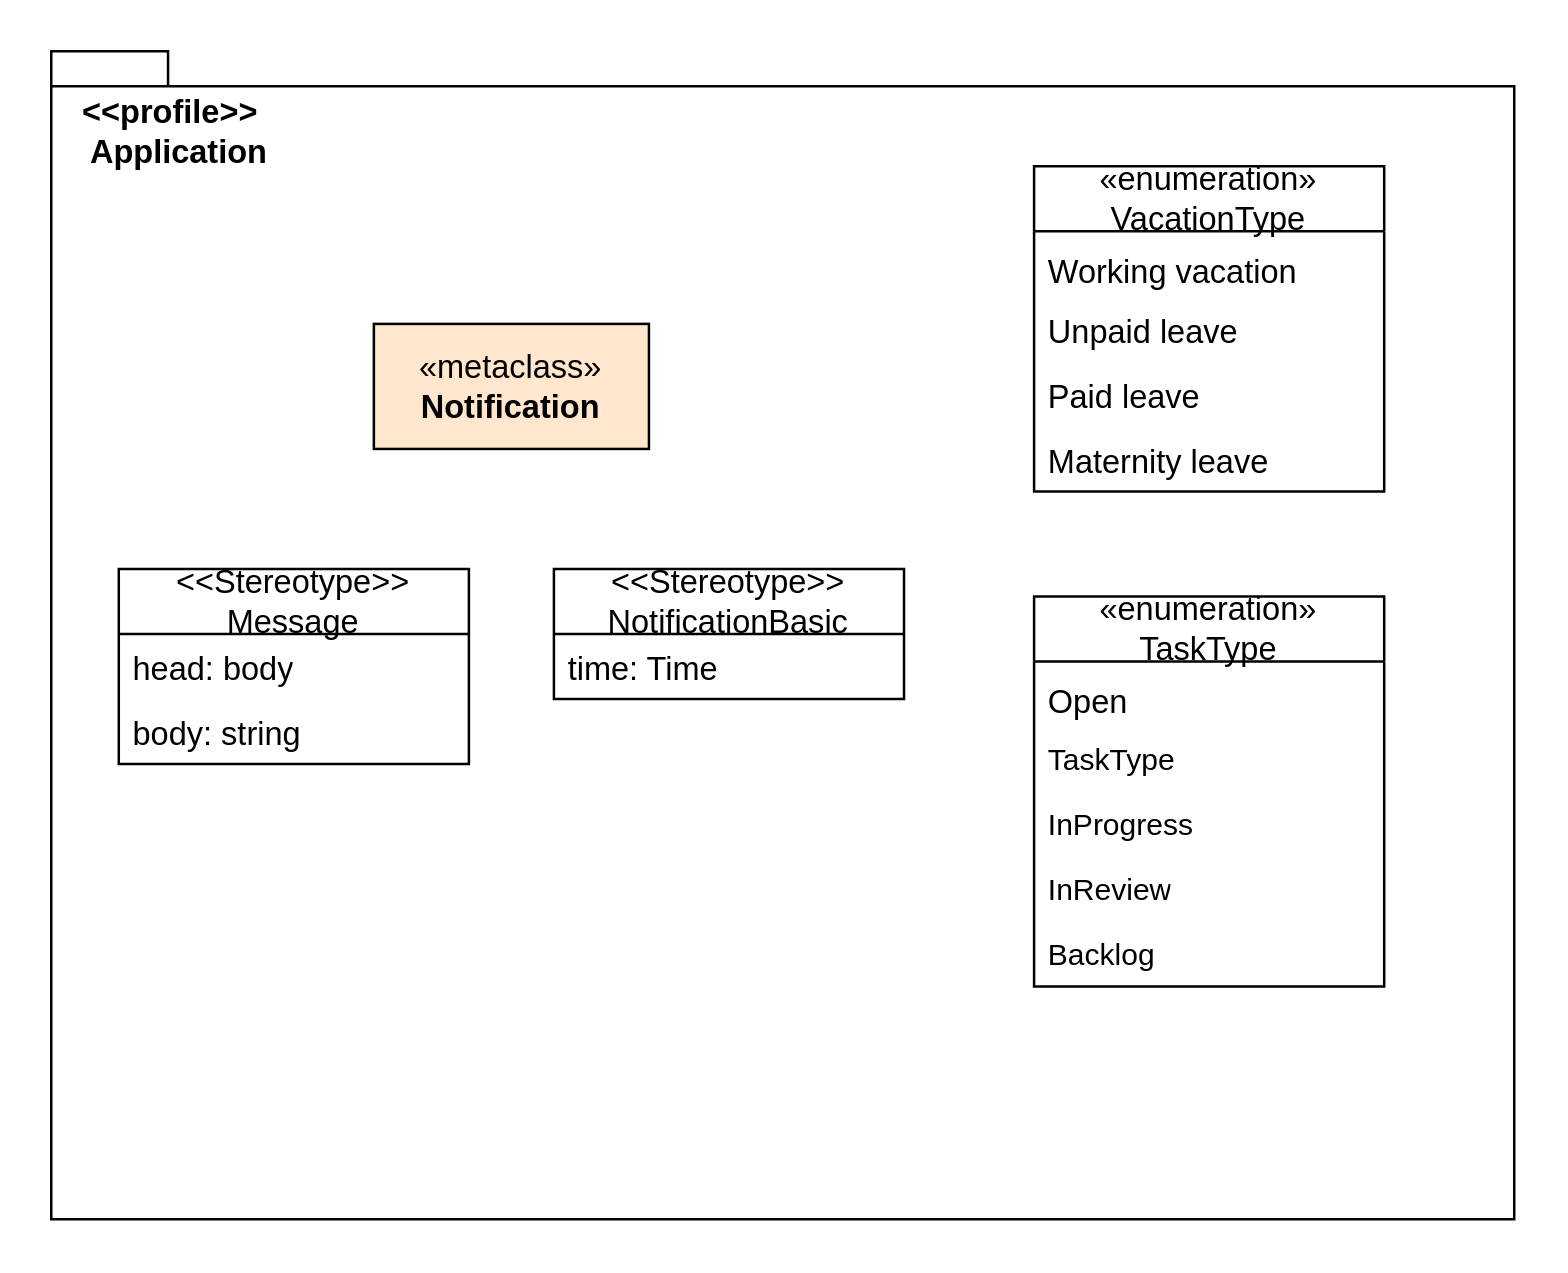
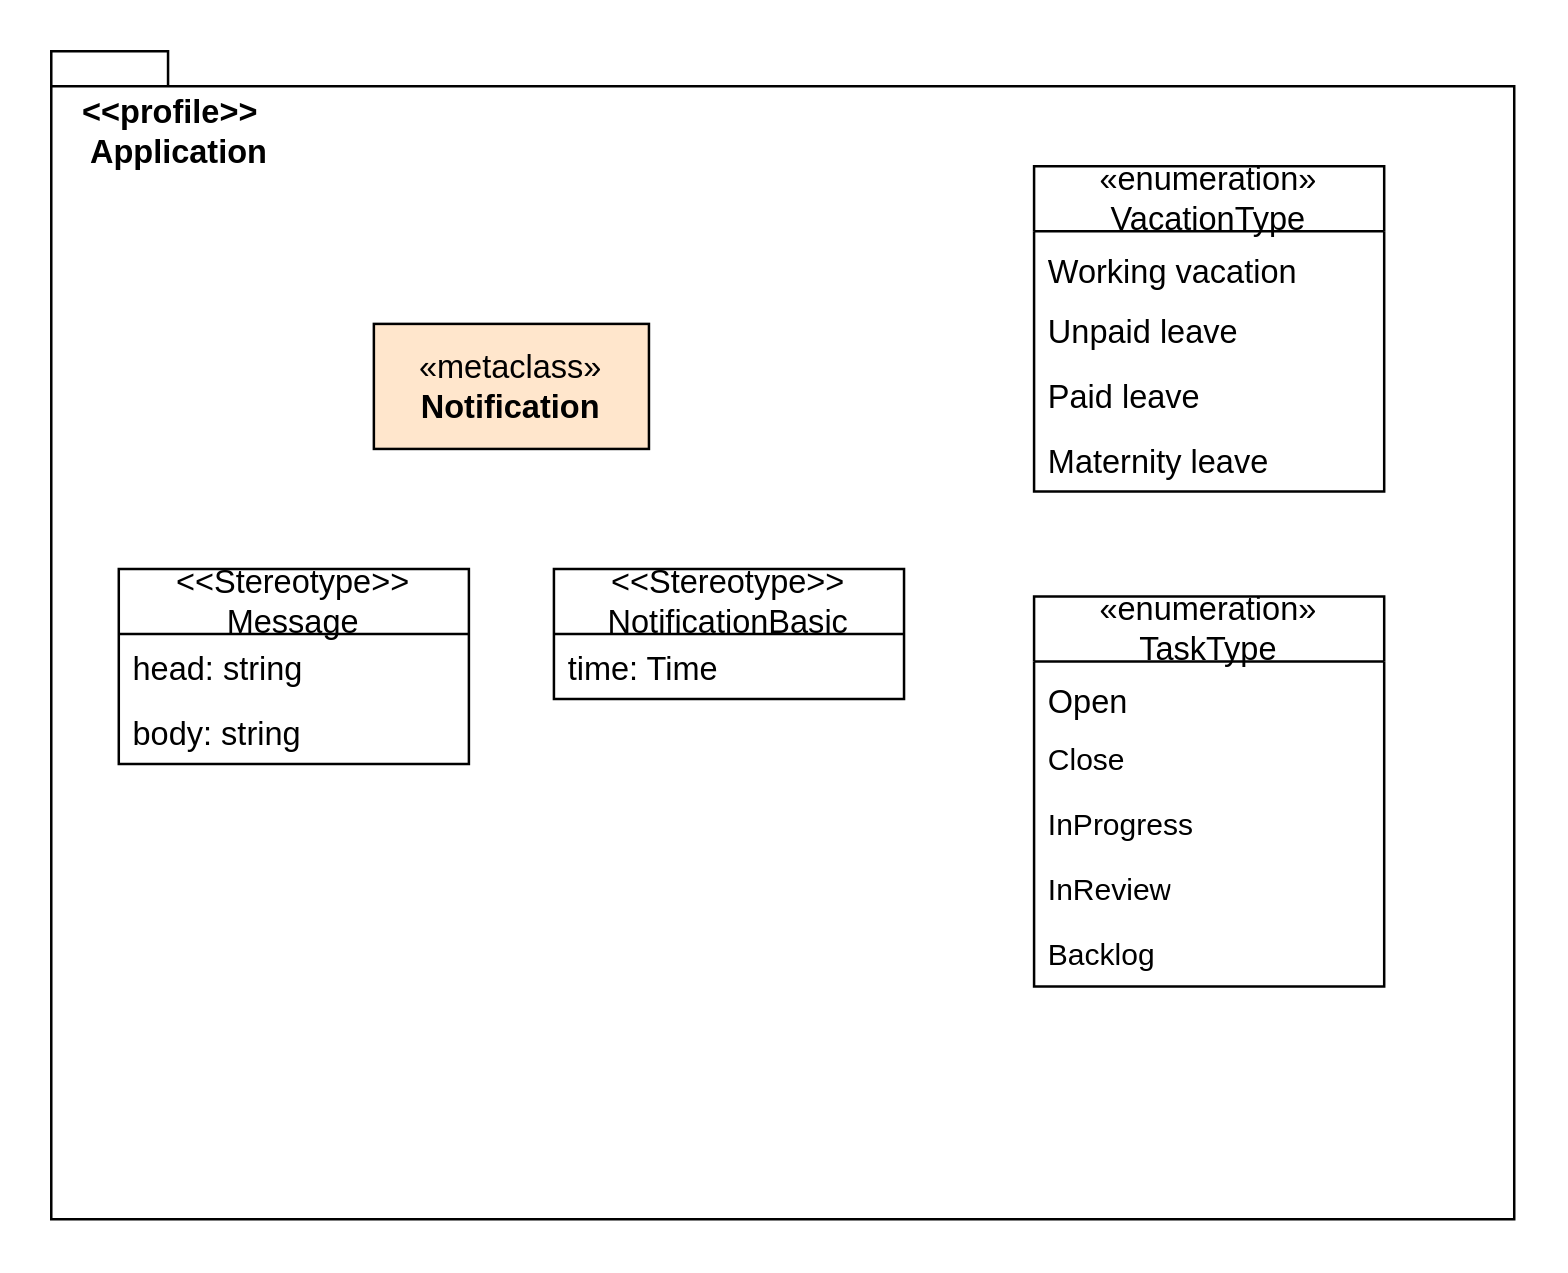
node "head: body": label "head: body" -> "head: string"
node "TaskType": label "TaskType" -> "Close"
